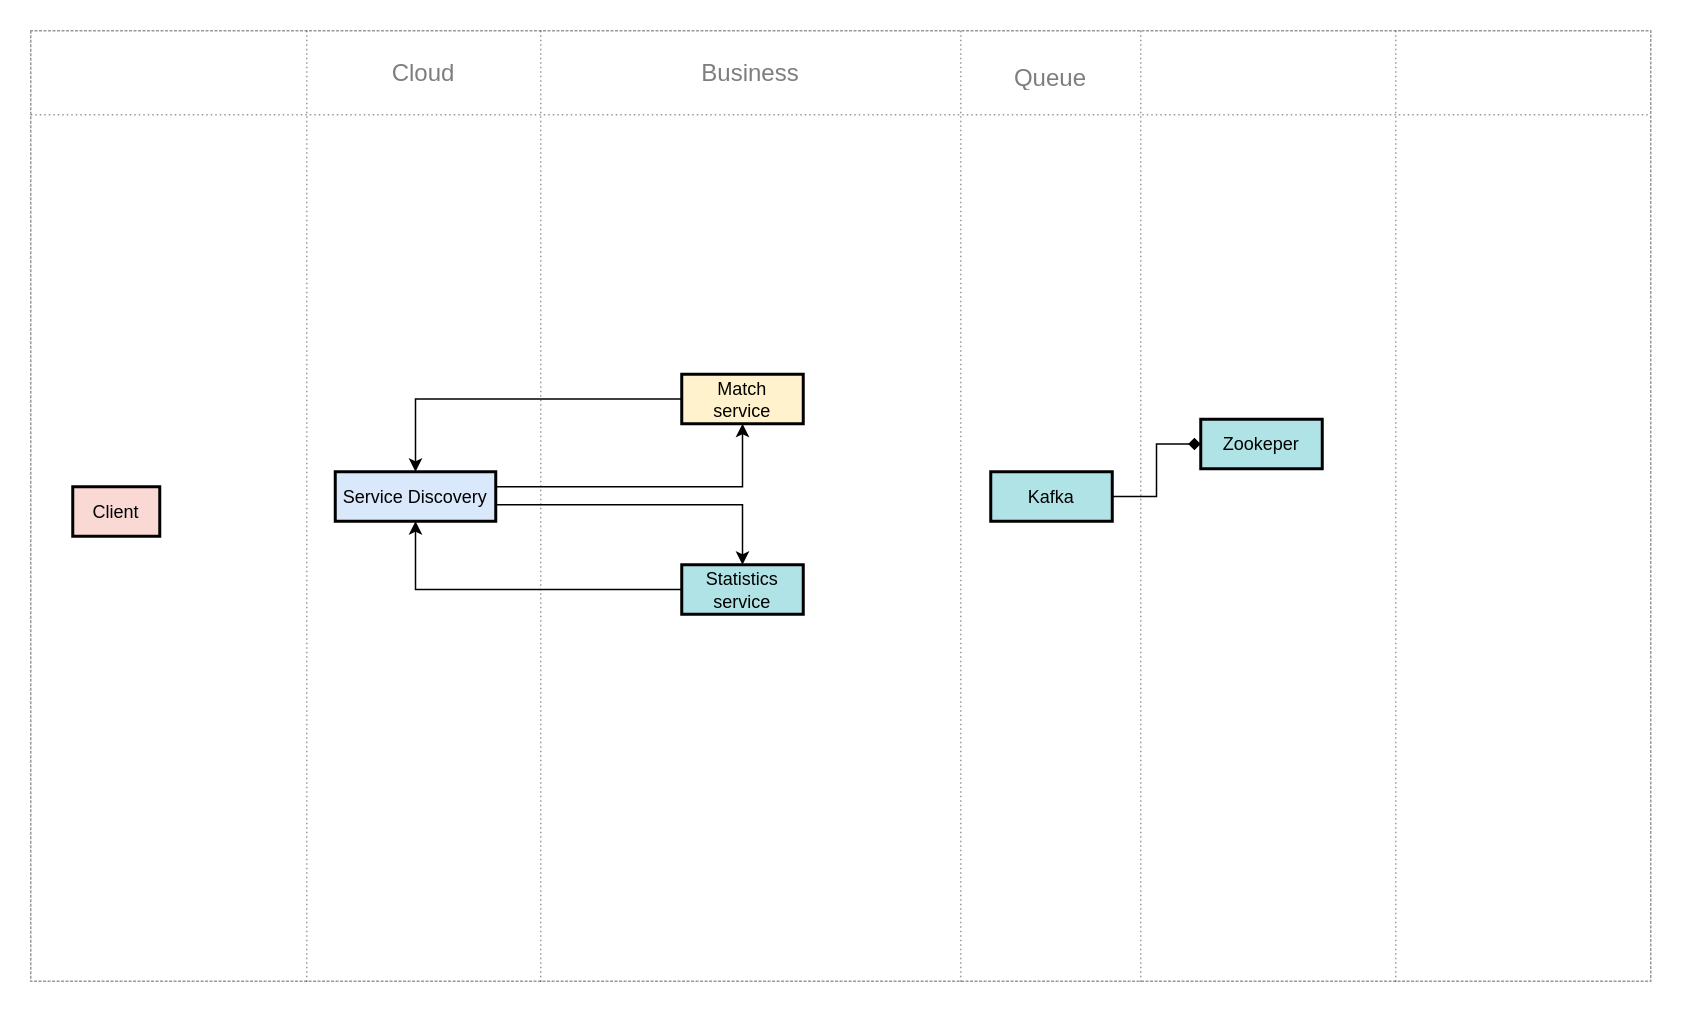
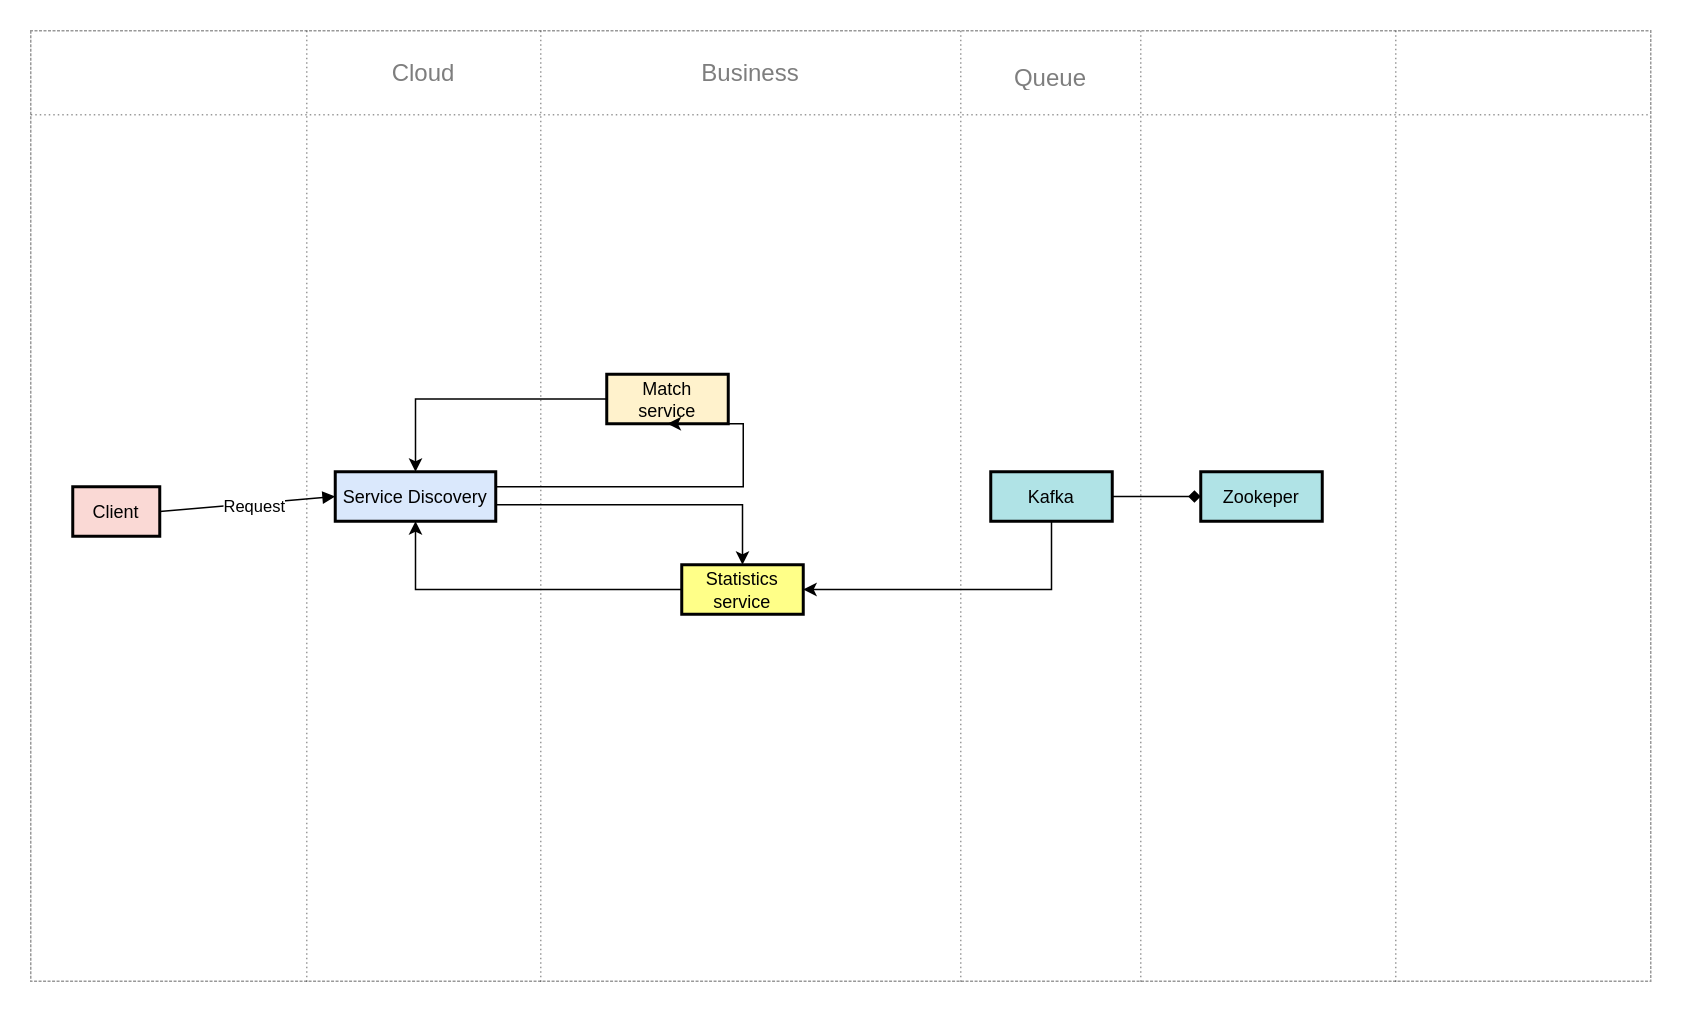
node "Match service": moved (743, 399) -> (668, 399)
node "Zookeper": moved (1262, 444) -> (1262, 497)
edge "Client" -> "Service Discovery": added, label "Request"
node "Statistics service": fillcolor #b0e3e6 -> #ffff88
edge "Kafka" -> "Statistics service": added
